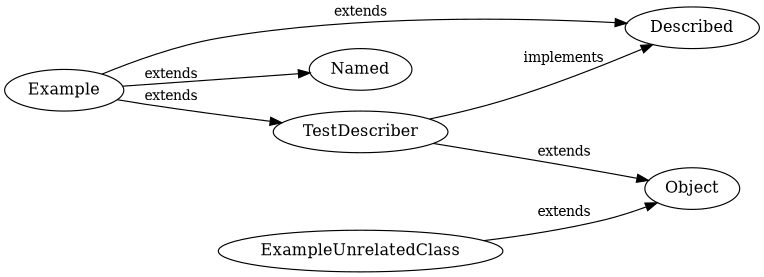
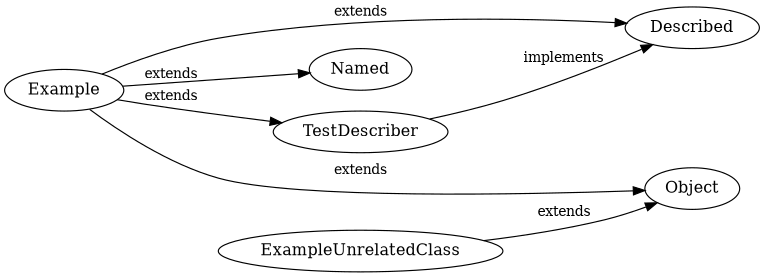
edge "TestDescriber" -> "Object": now "Example" -> "Object"
